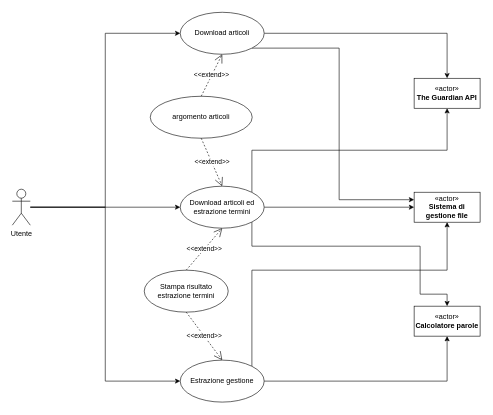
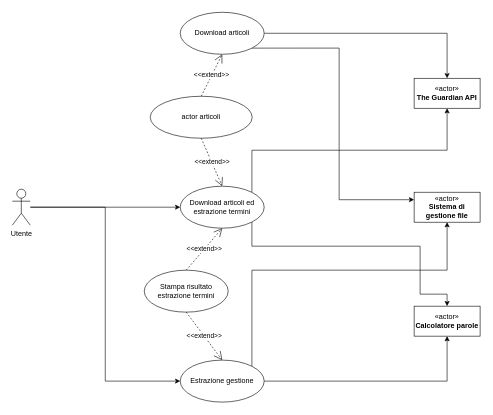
edge "Utente" -> "Download articoli": removed
node "argomento articoli": label "argomento articoli" -> "actor articoli"
edge "Download articoli ed estrazione termini" -> "«actor» Sistema di gestione file": removed
